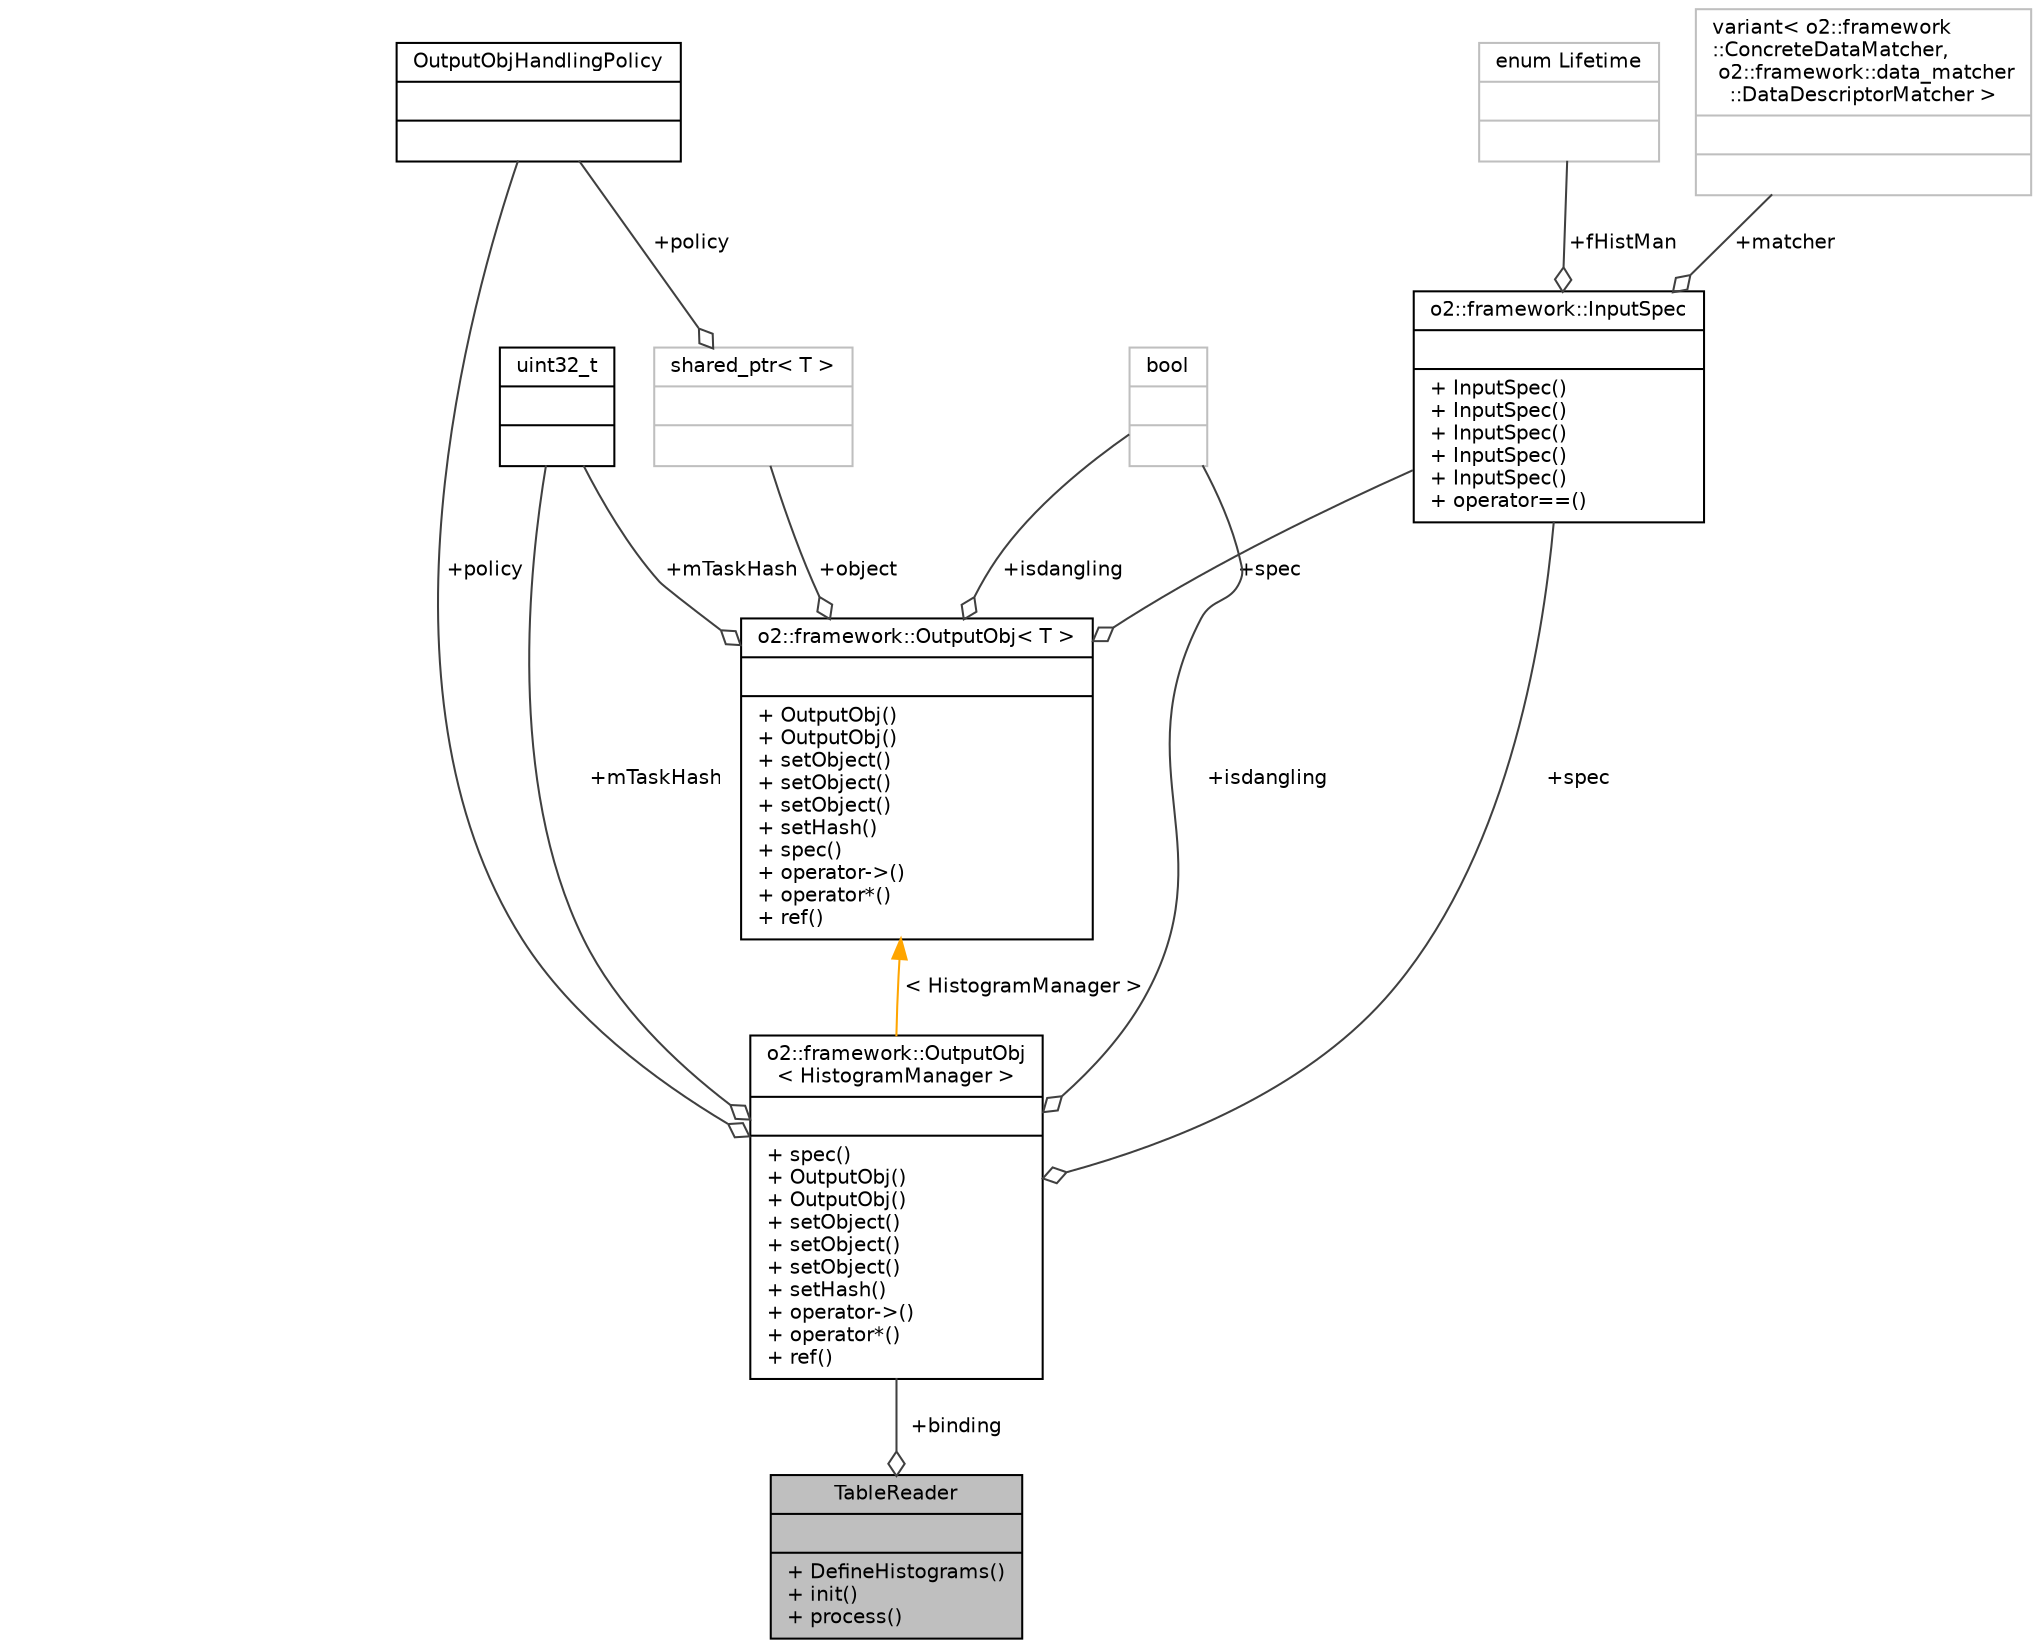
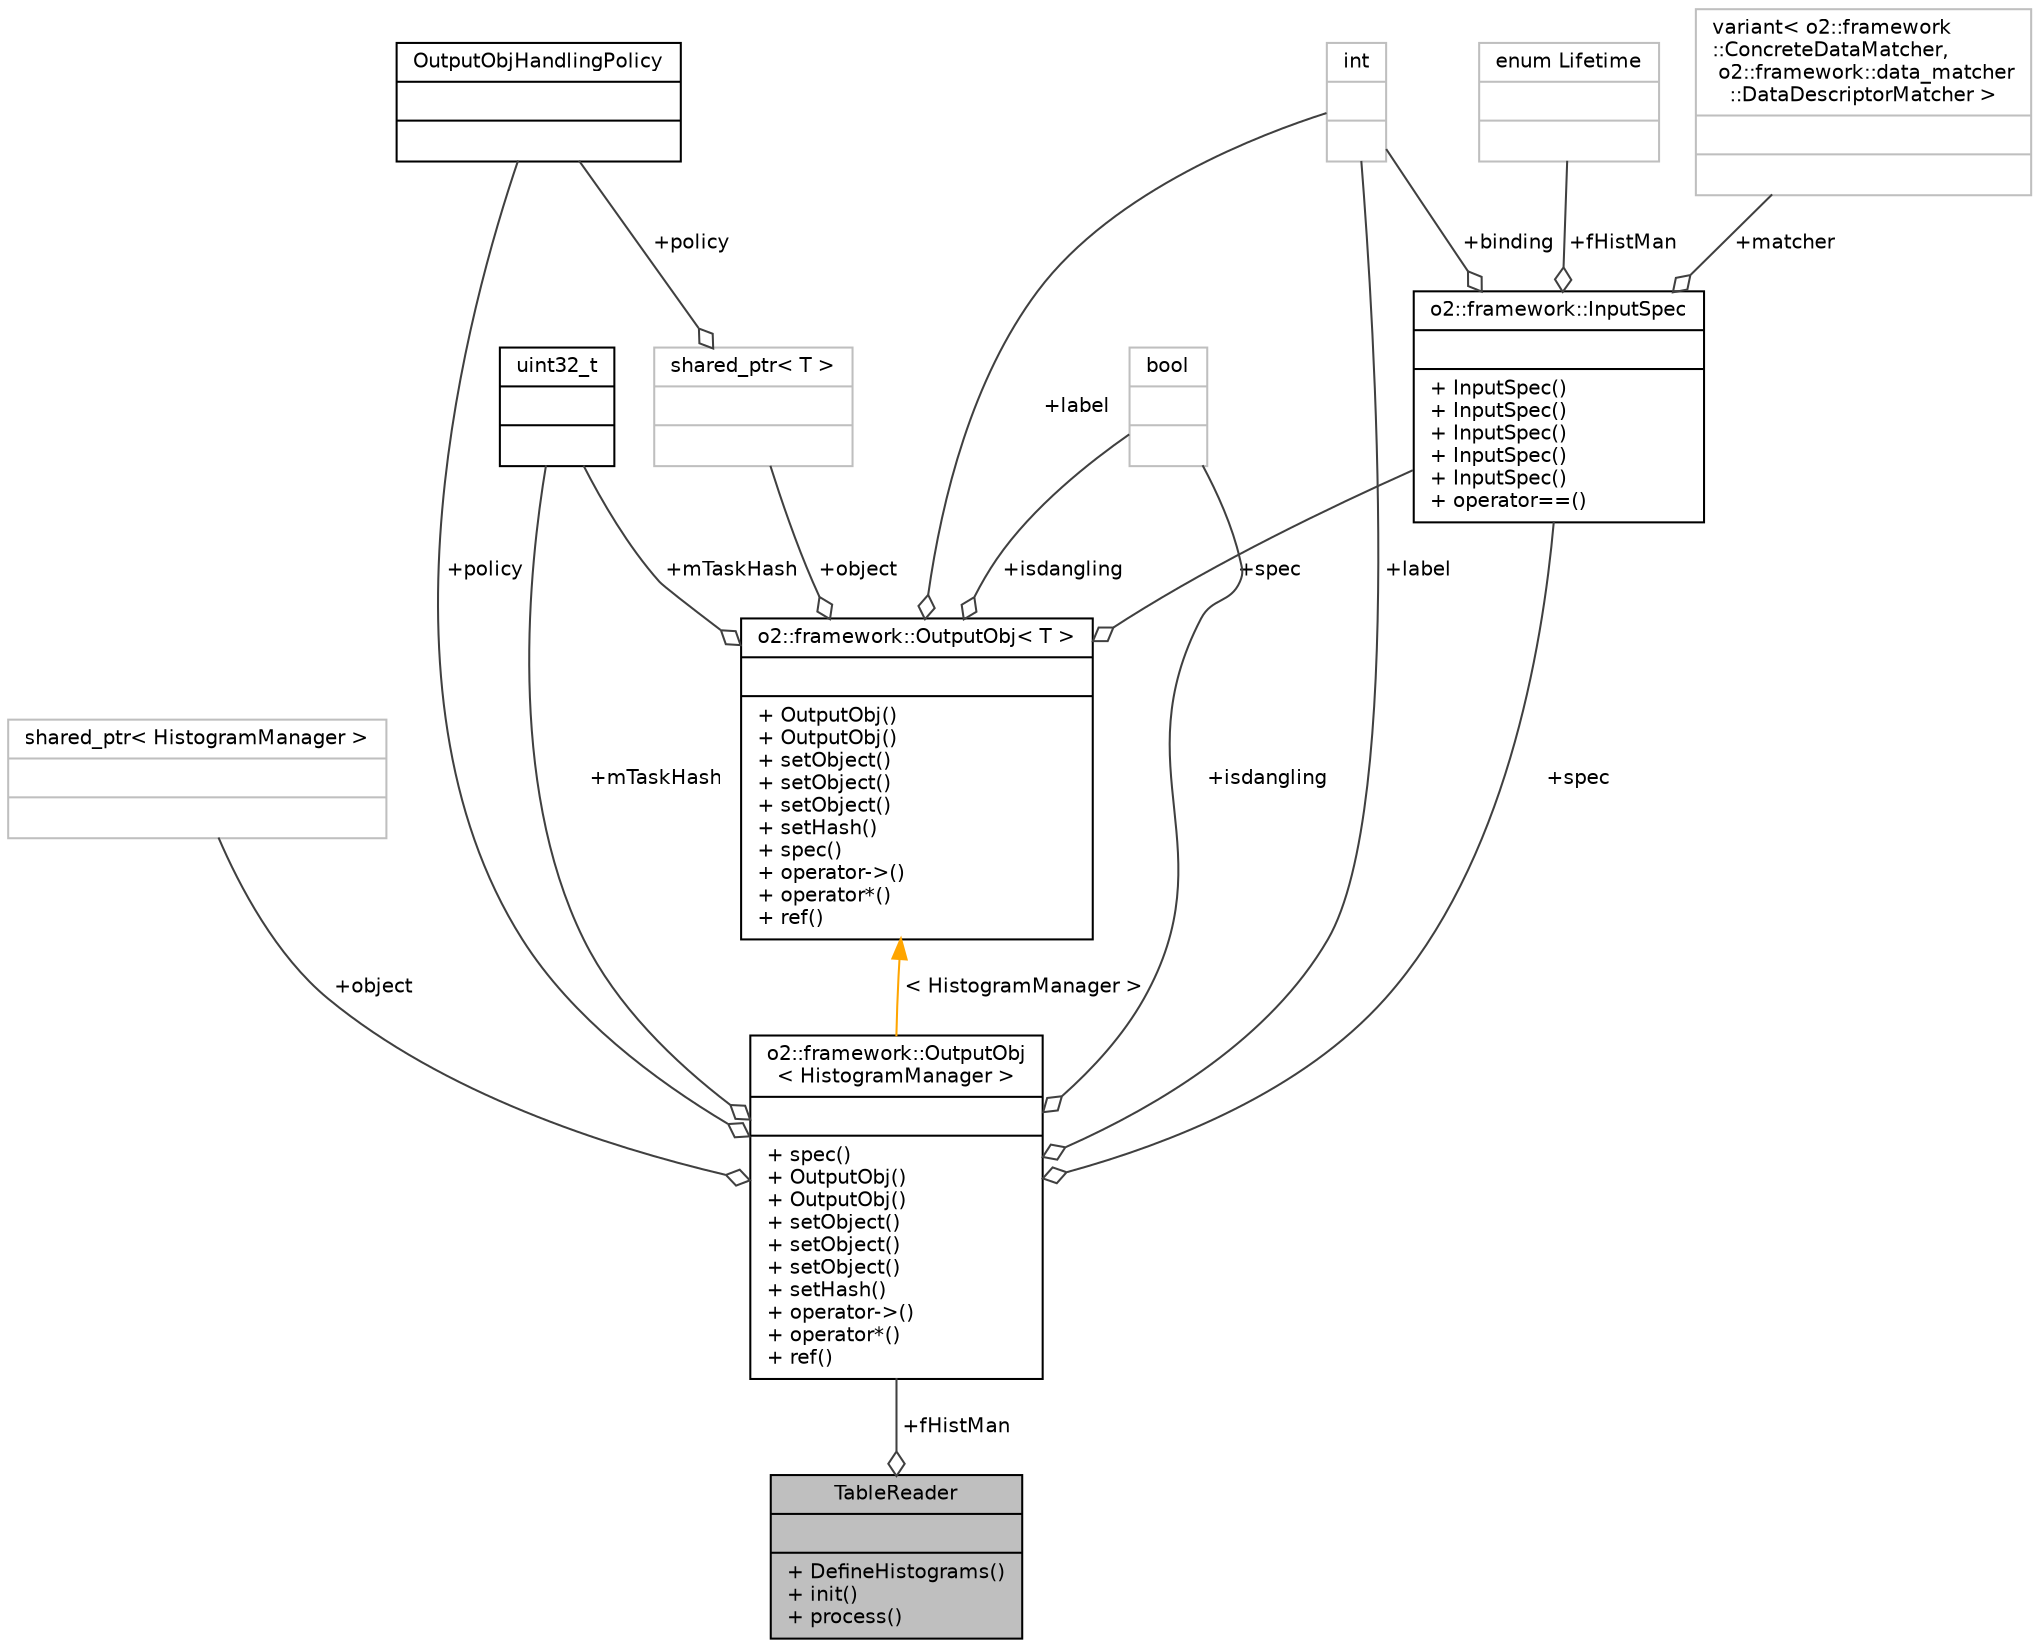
node "int": added
node "shared_ptr< HistogramManager >": added
edge "o2::framework::OutputObj" -> "TableReader": label " +binding" -> " +fHistMan"
